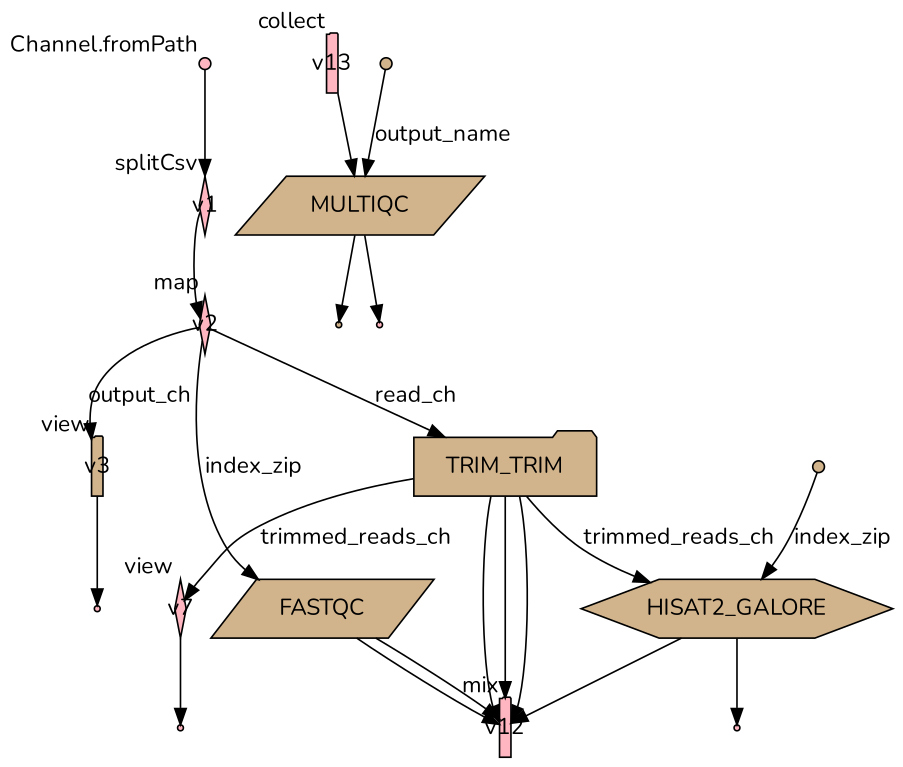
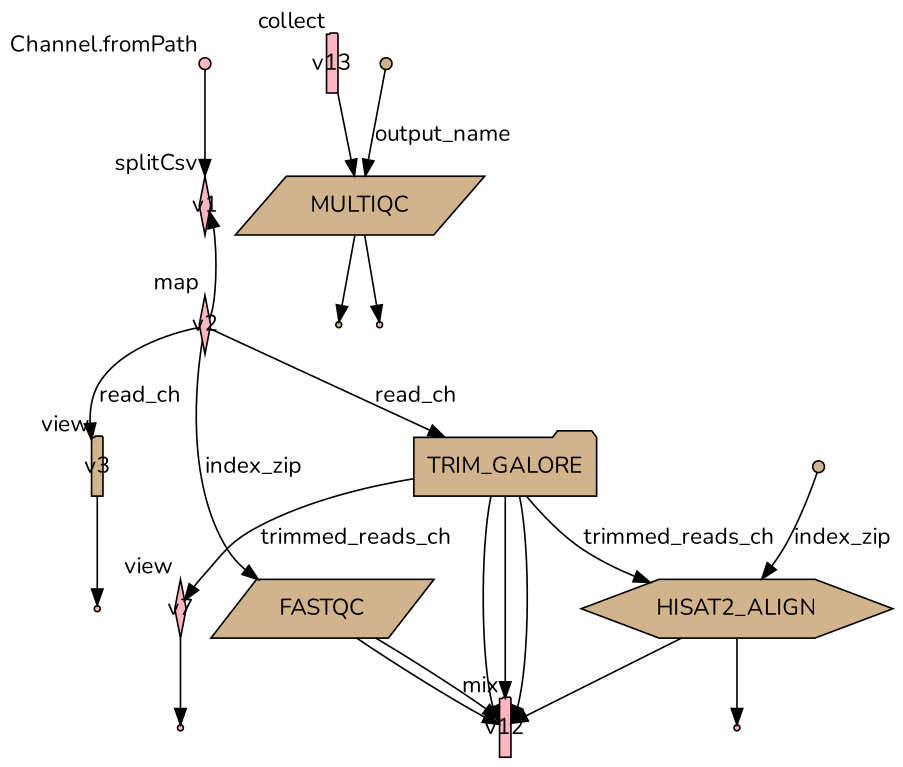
edge "v1 splitCsv" -> "v2 map": reversed
edge "v2 map" -> "v3 view": label "output_ch" -> "read_ch"
node "TRIM_TRIM": label "TRIM_TRIM" -> "TRIM_GALORE"
node "HISAT2_GALORE": label "HISAT2_GALORE" -> "HISAT2_ALIGN"
